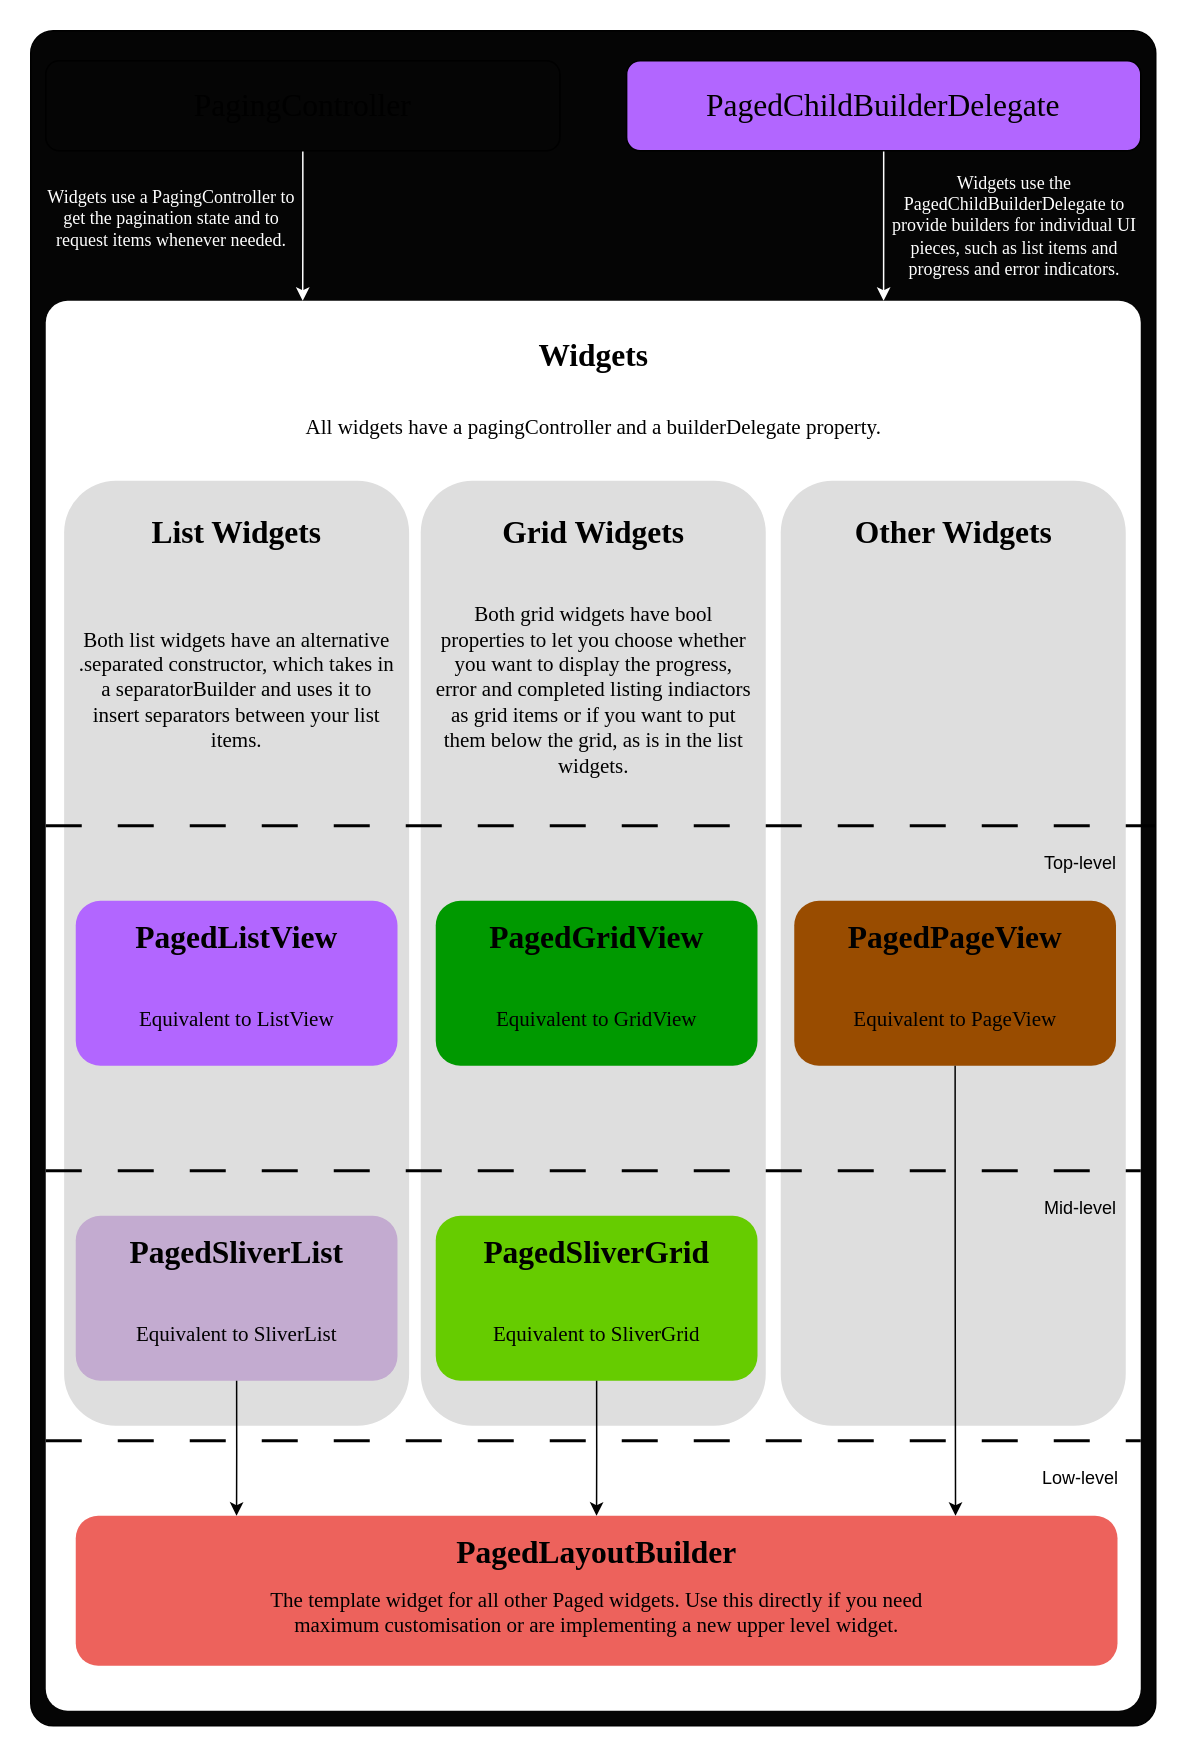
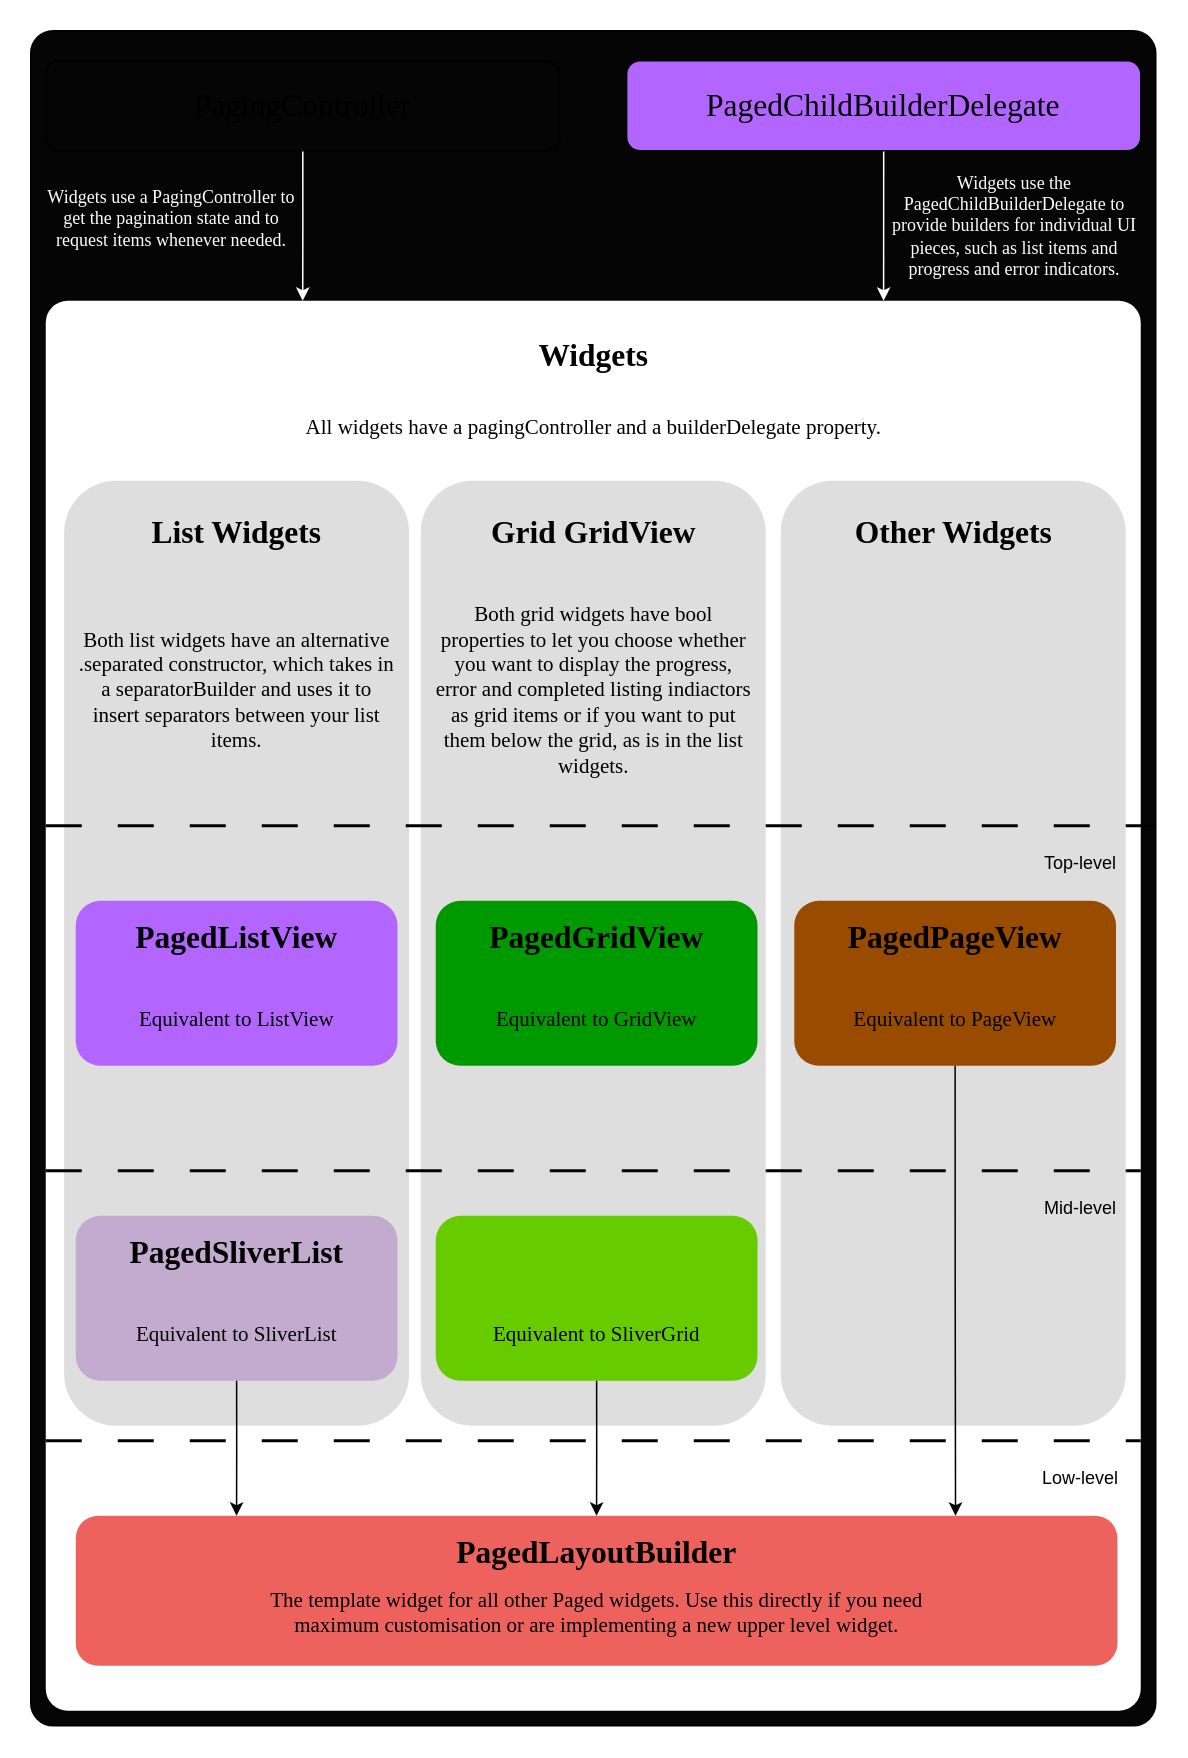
node "Grid Widgets": label "Grid Widgets" -> "Grid GridView"
node "PagedSliverGrid": removed
